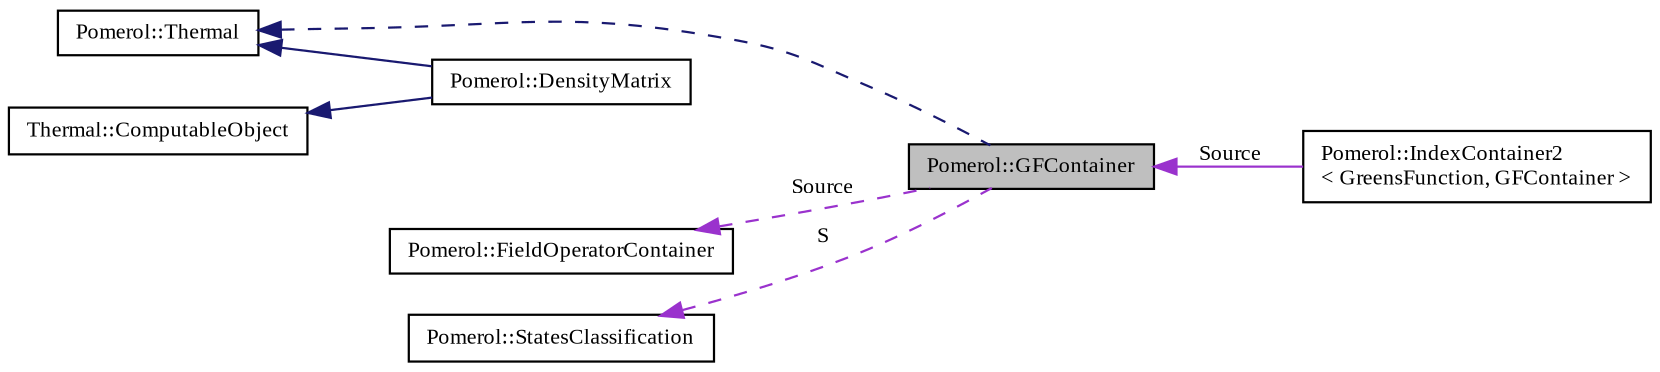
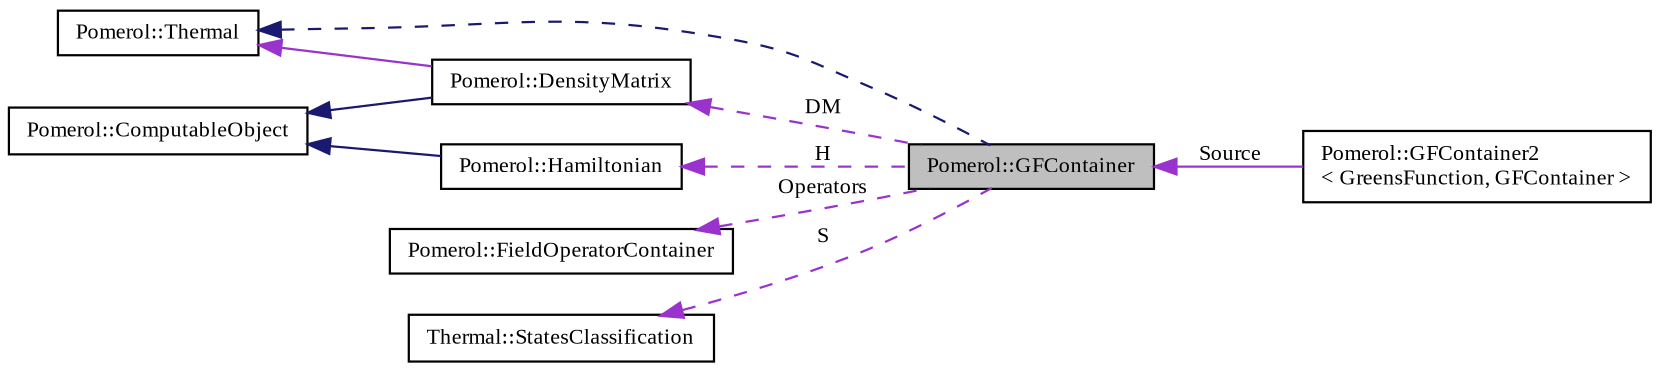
edge "Pomerol::DensityMatrix" -> "Pomerol::Thermal": color midnightblue -> darkorchid3
edge "Pomerol::GFContainer" -> "Pomerol::DensityMatrix": added, label "DM"
node "Thermal::ComputableObject": label "Thermal::ComputableObject" -> "Pomerol::ComputableObject"
node "Pomerol::Hamiltonian": added
node "Pomerol::IndexContainer2 < GreensFunction, GFContainer >": label "Pomerol::IndexContainer2 < GreensFunction, GFContainer >" -> "Pomerol::GFContainer2 < GreensFunction, GFContainer >"
edge "Pomerol::GFContainer" -> "Pomerol::FieldOperatorContainer": label " Source" -> " Operators"
node "Pomerol::StatesClassification": label "Pomerol::StatesClassification" -> "Thermal::StatesClassification"
